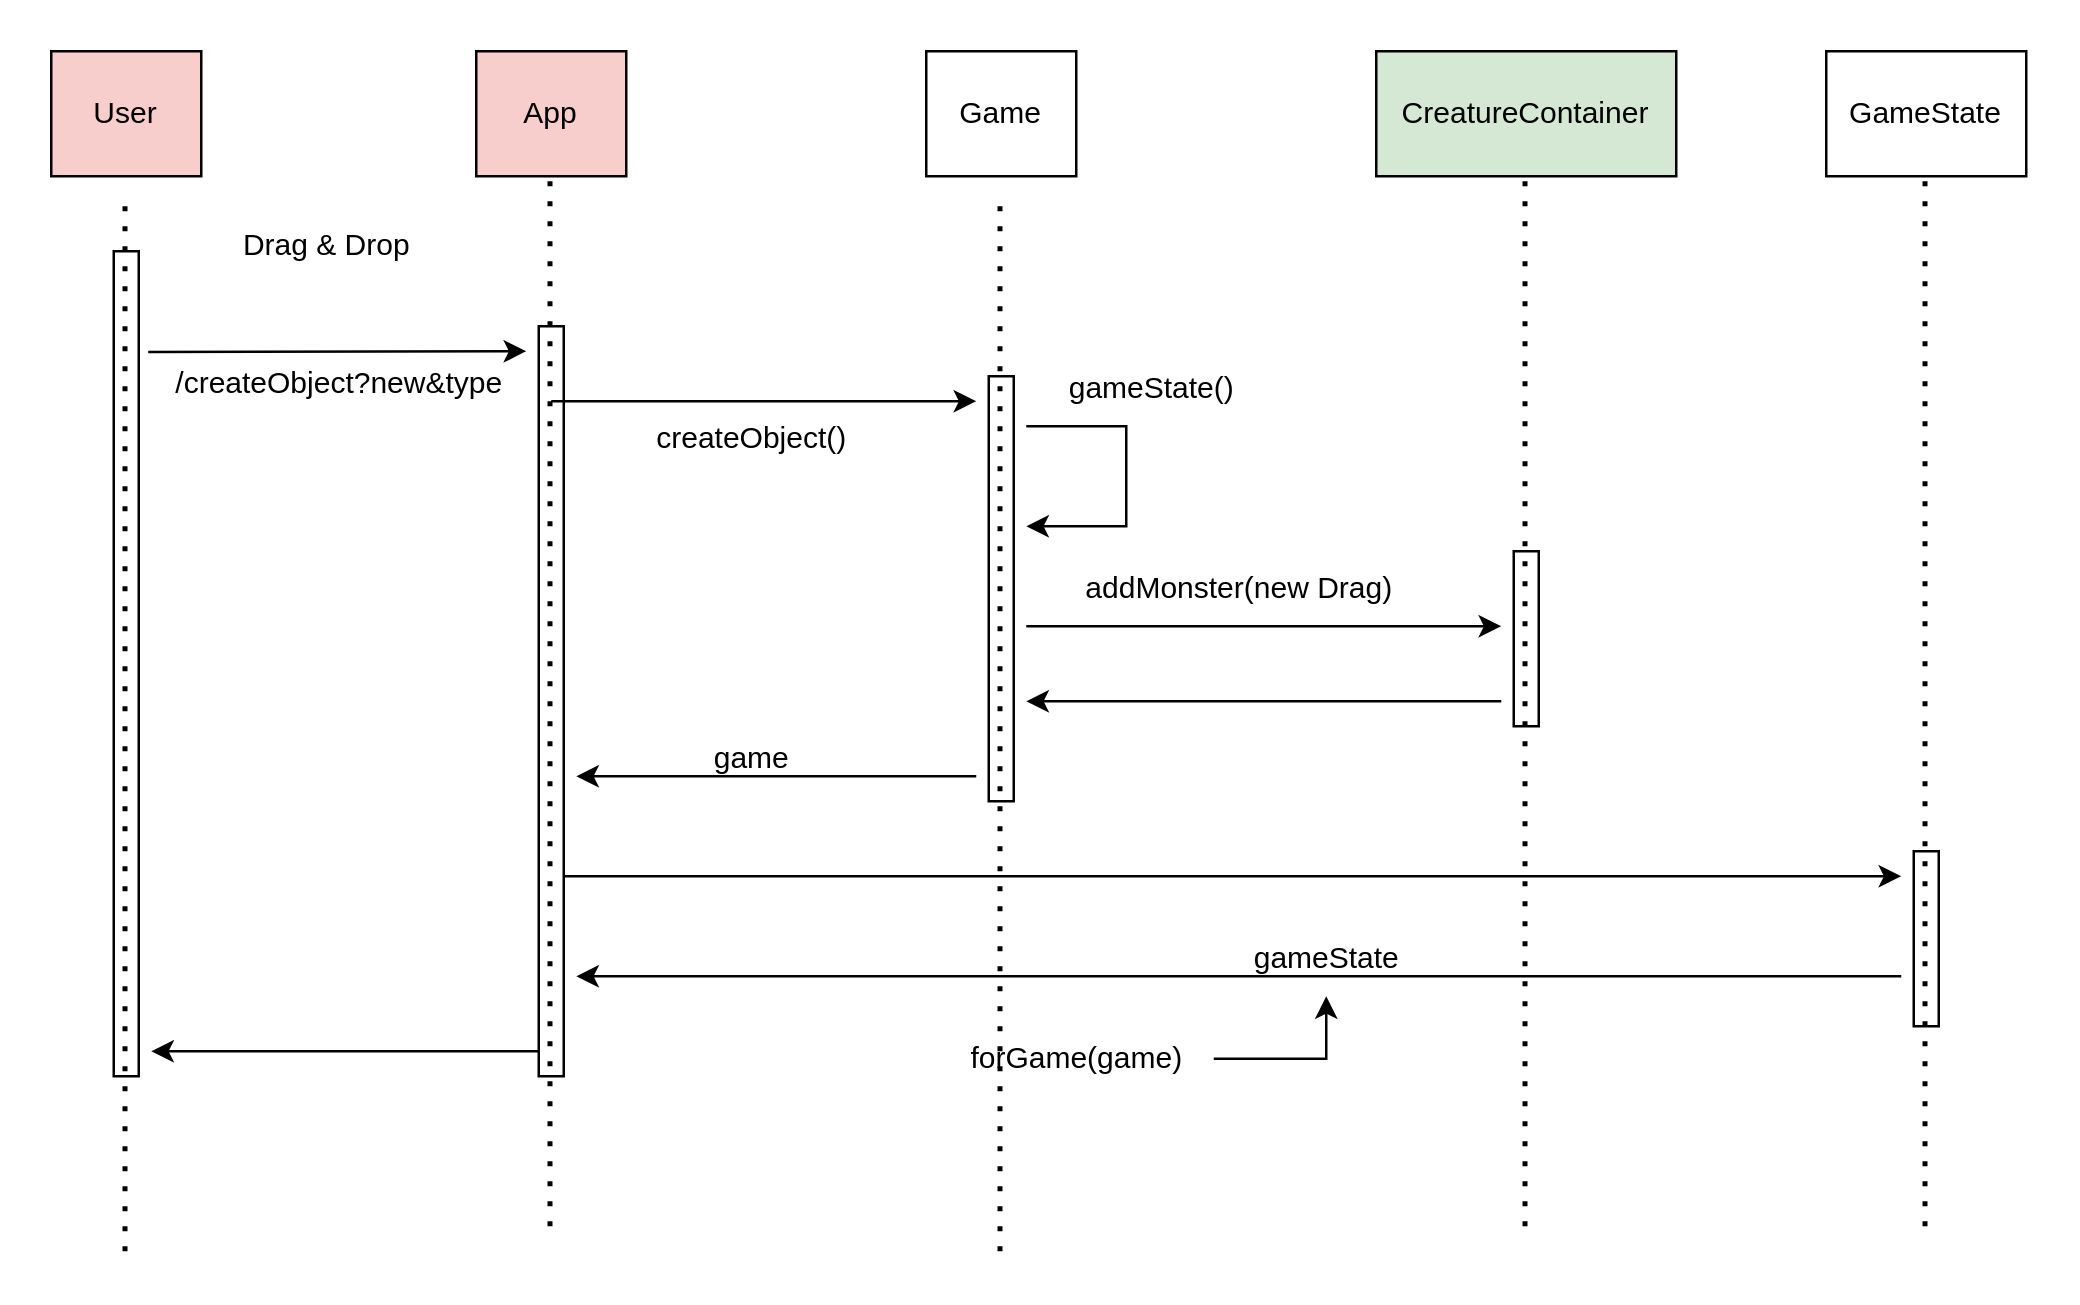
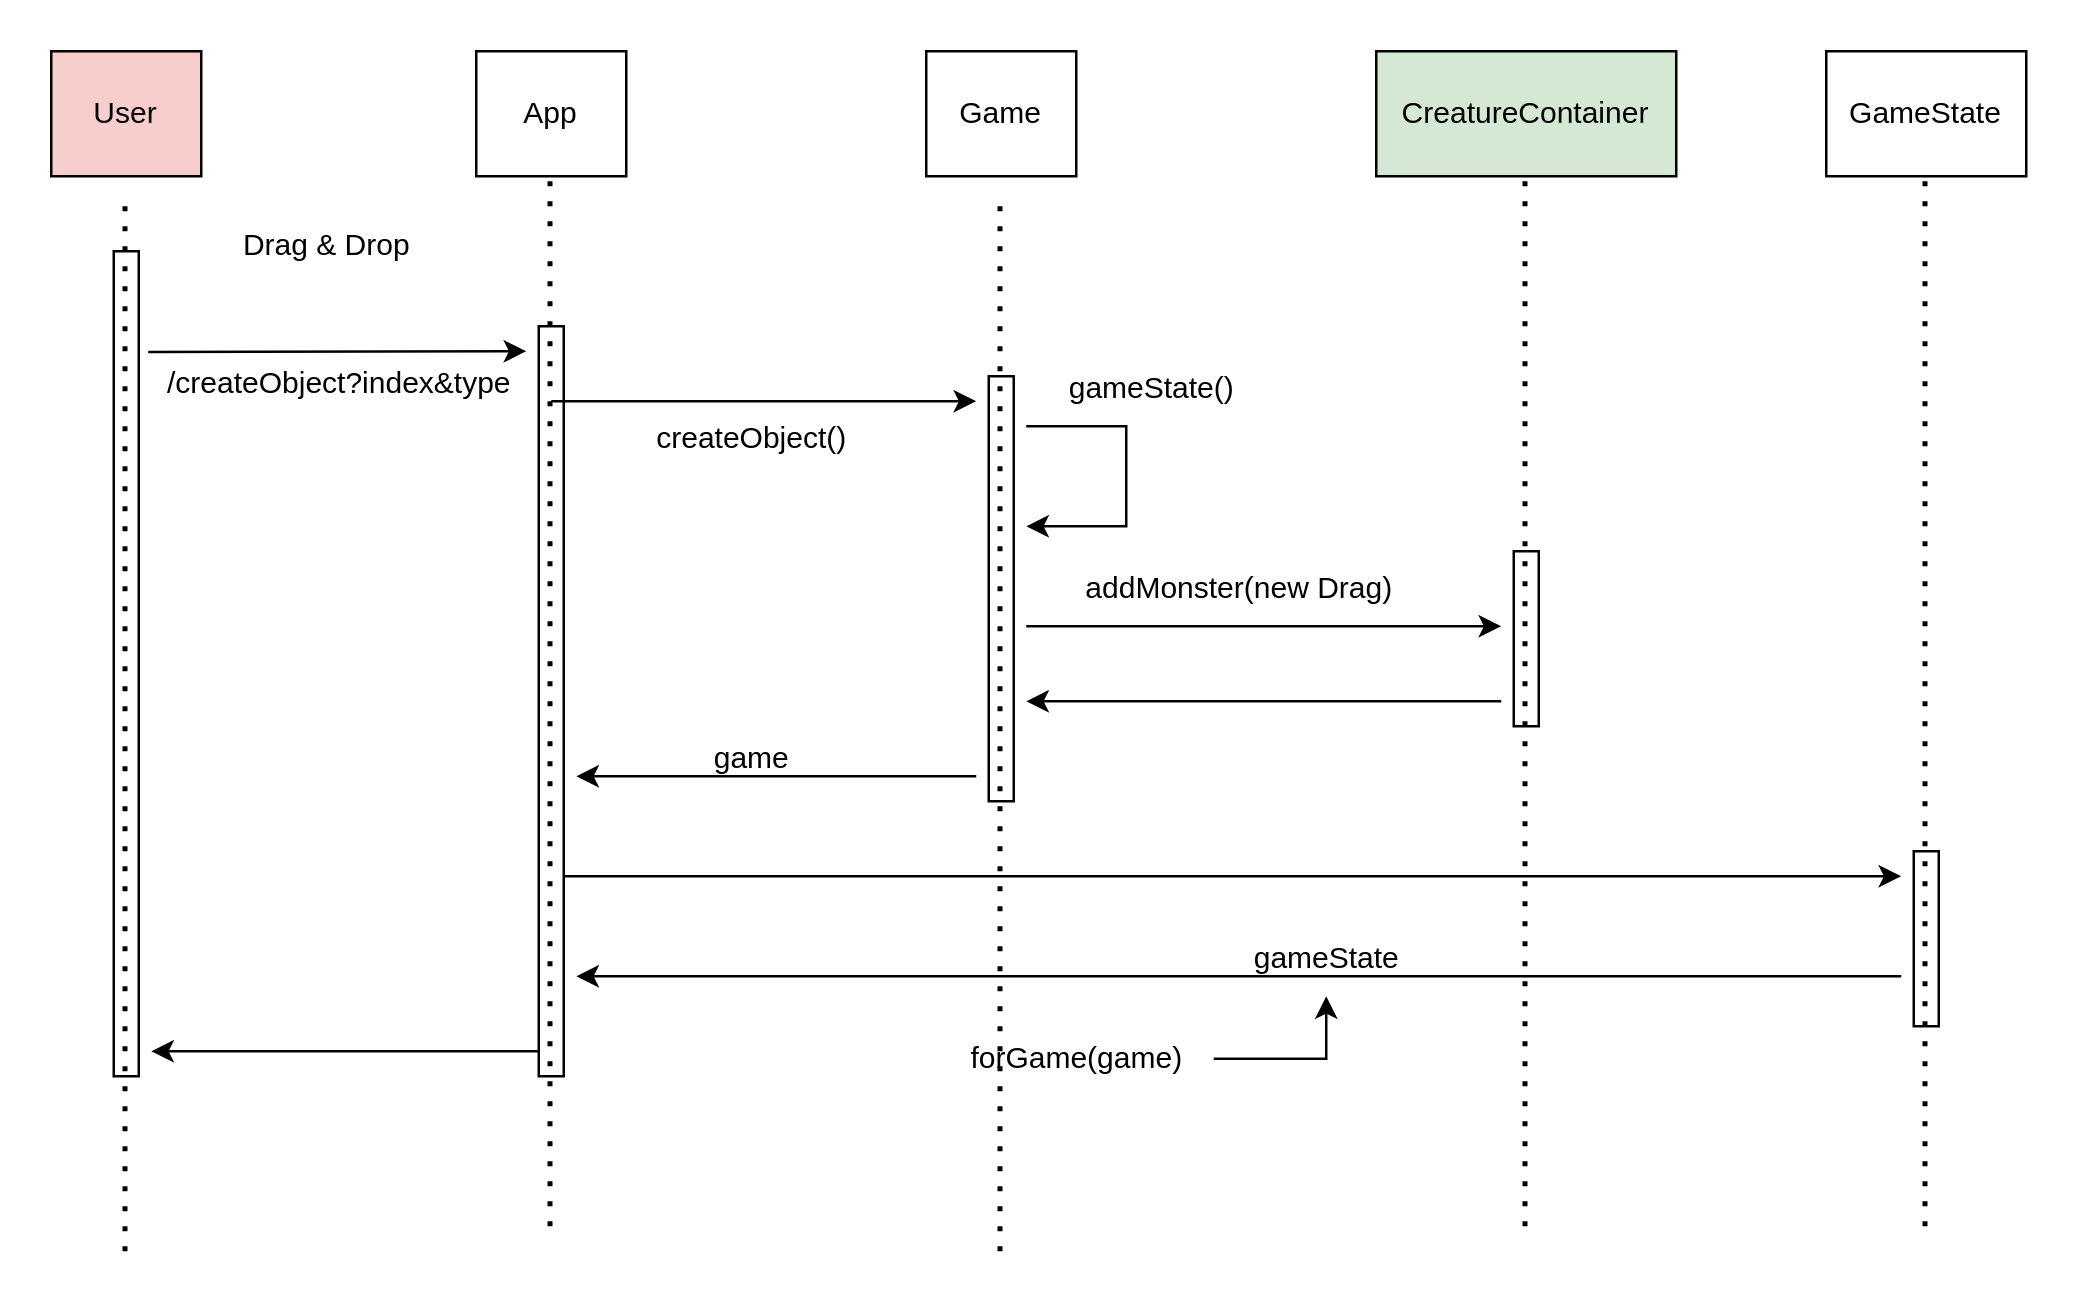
node "App": fillcolor #f8cecc -> #ffffff
node "/createObject?new&type": label "/createObject?new&type" -> "/createObject?index&type"
